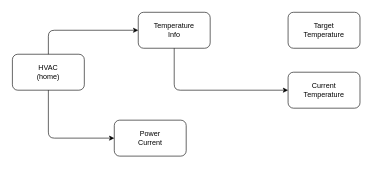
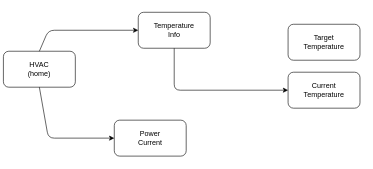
node "Target Temperature": moved (324, 30) -> (324, 42)
node "HVAC (home)": moved (48, 72) -> (39, 69)
